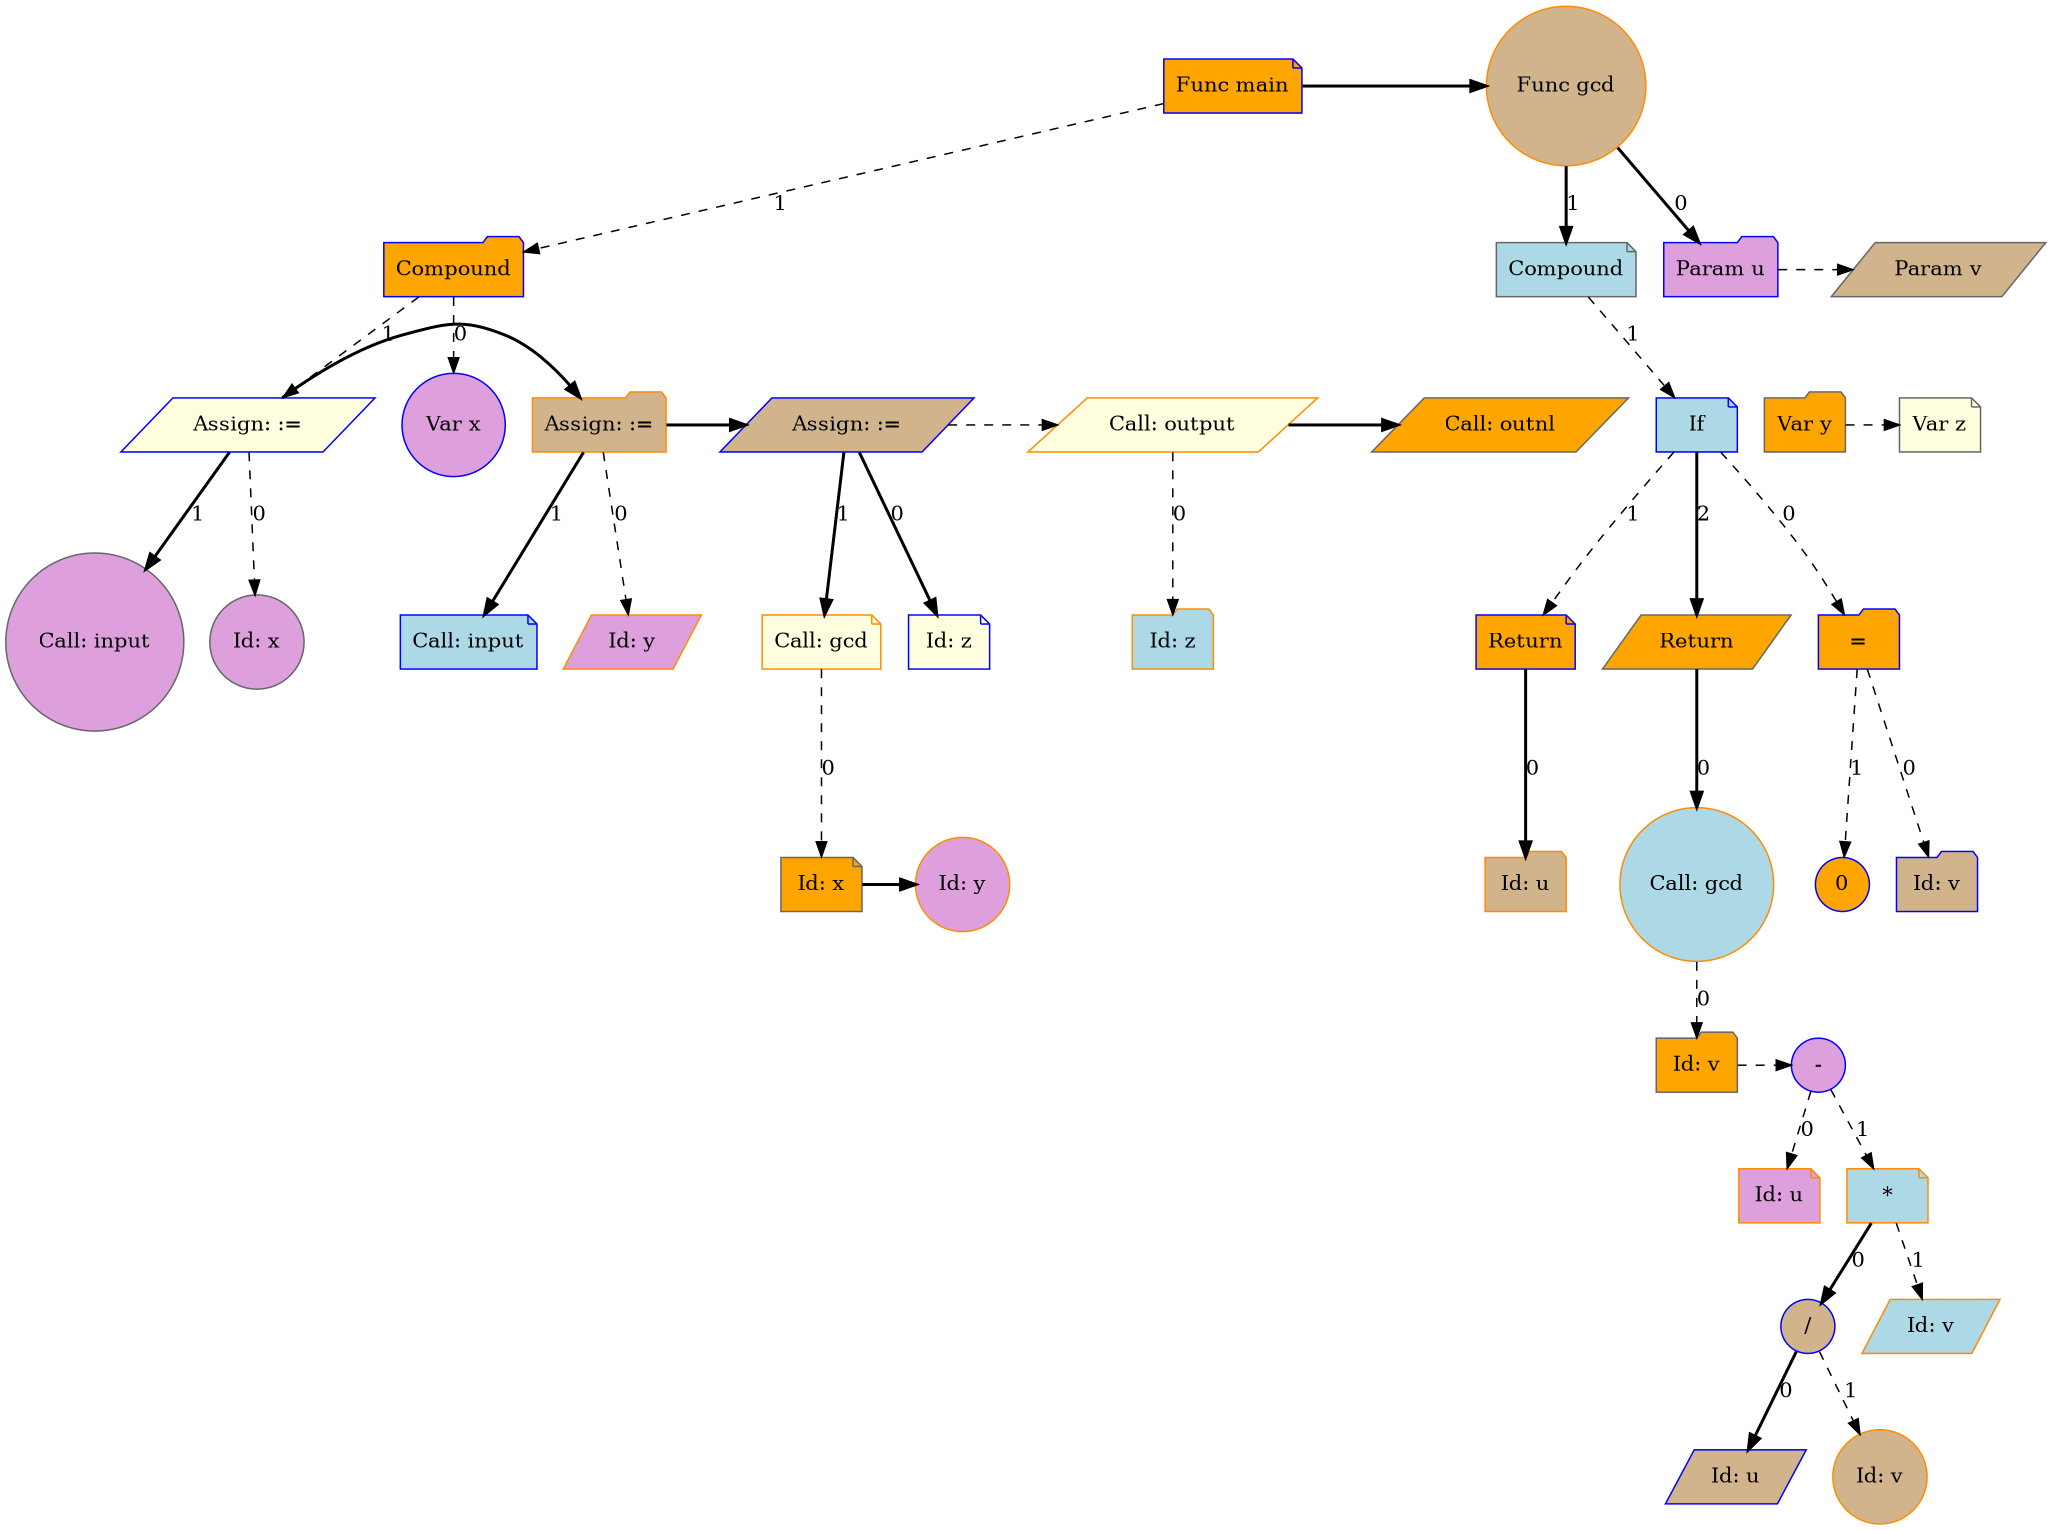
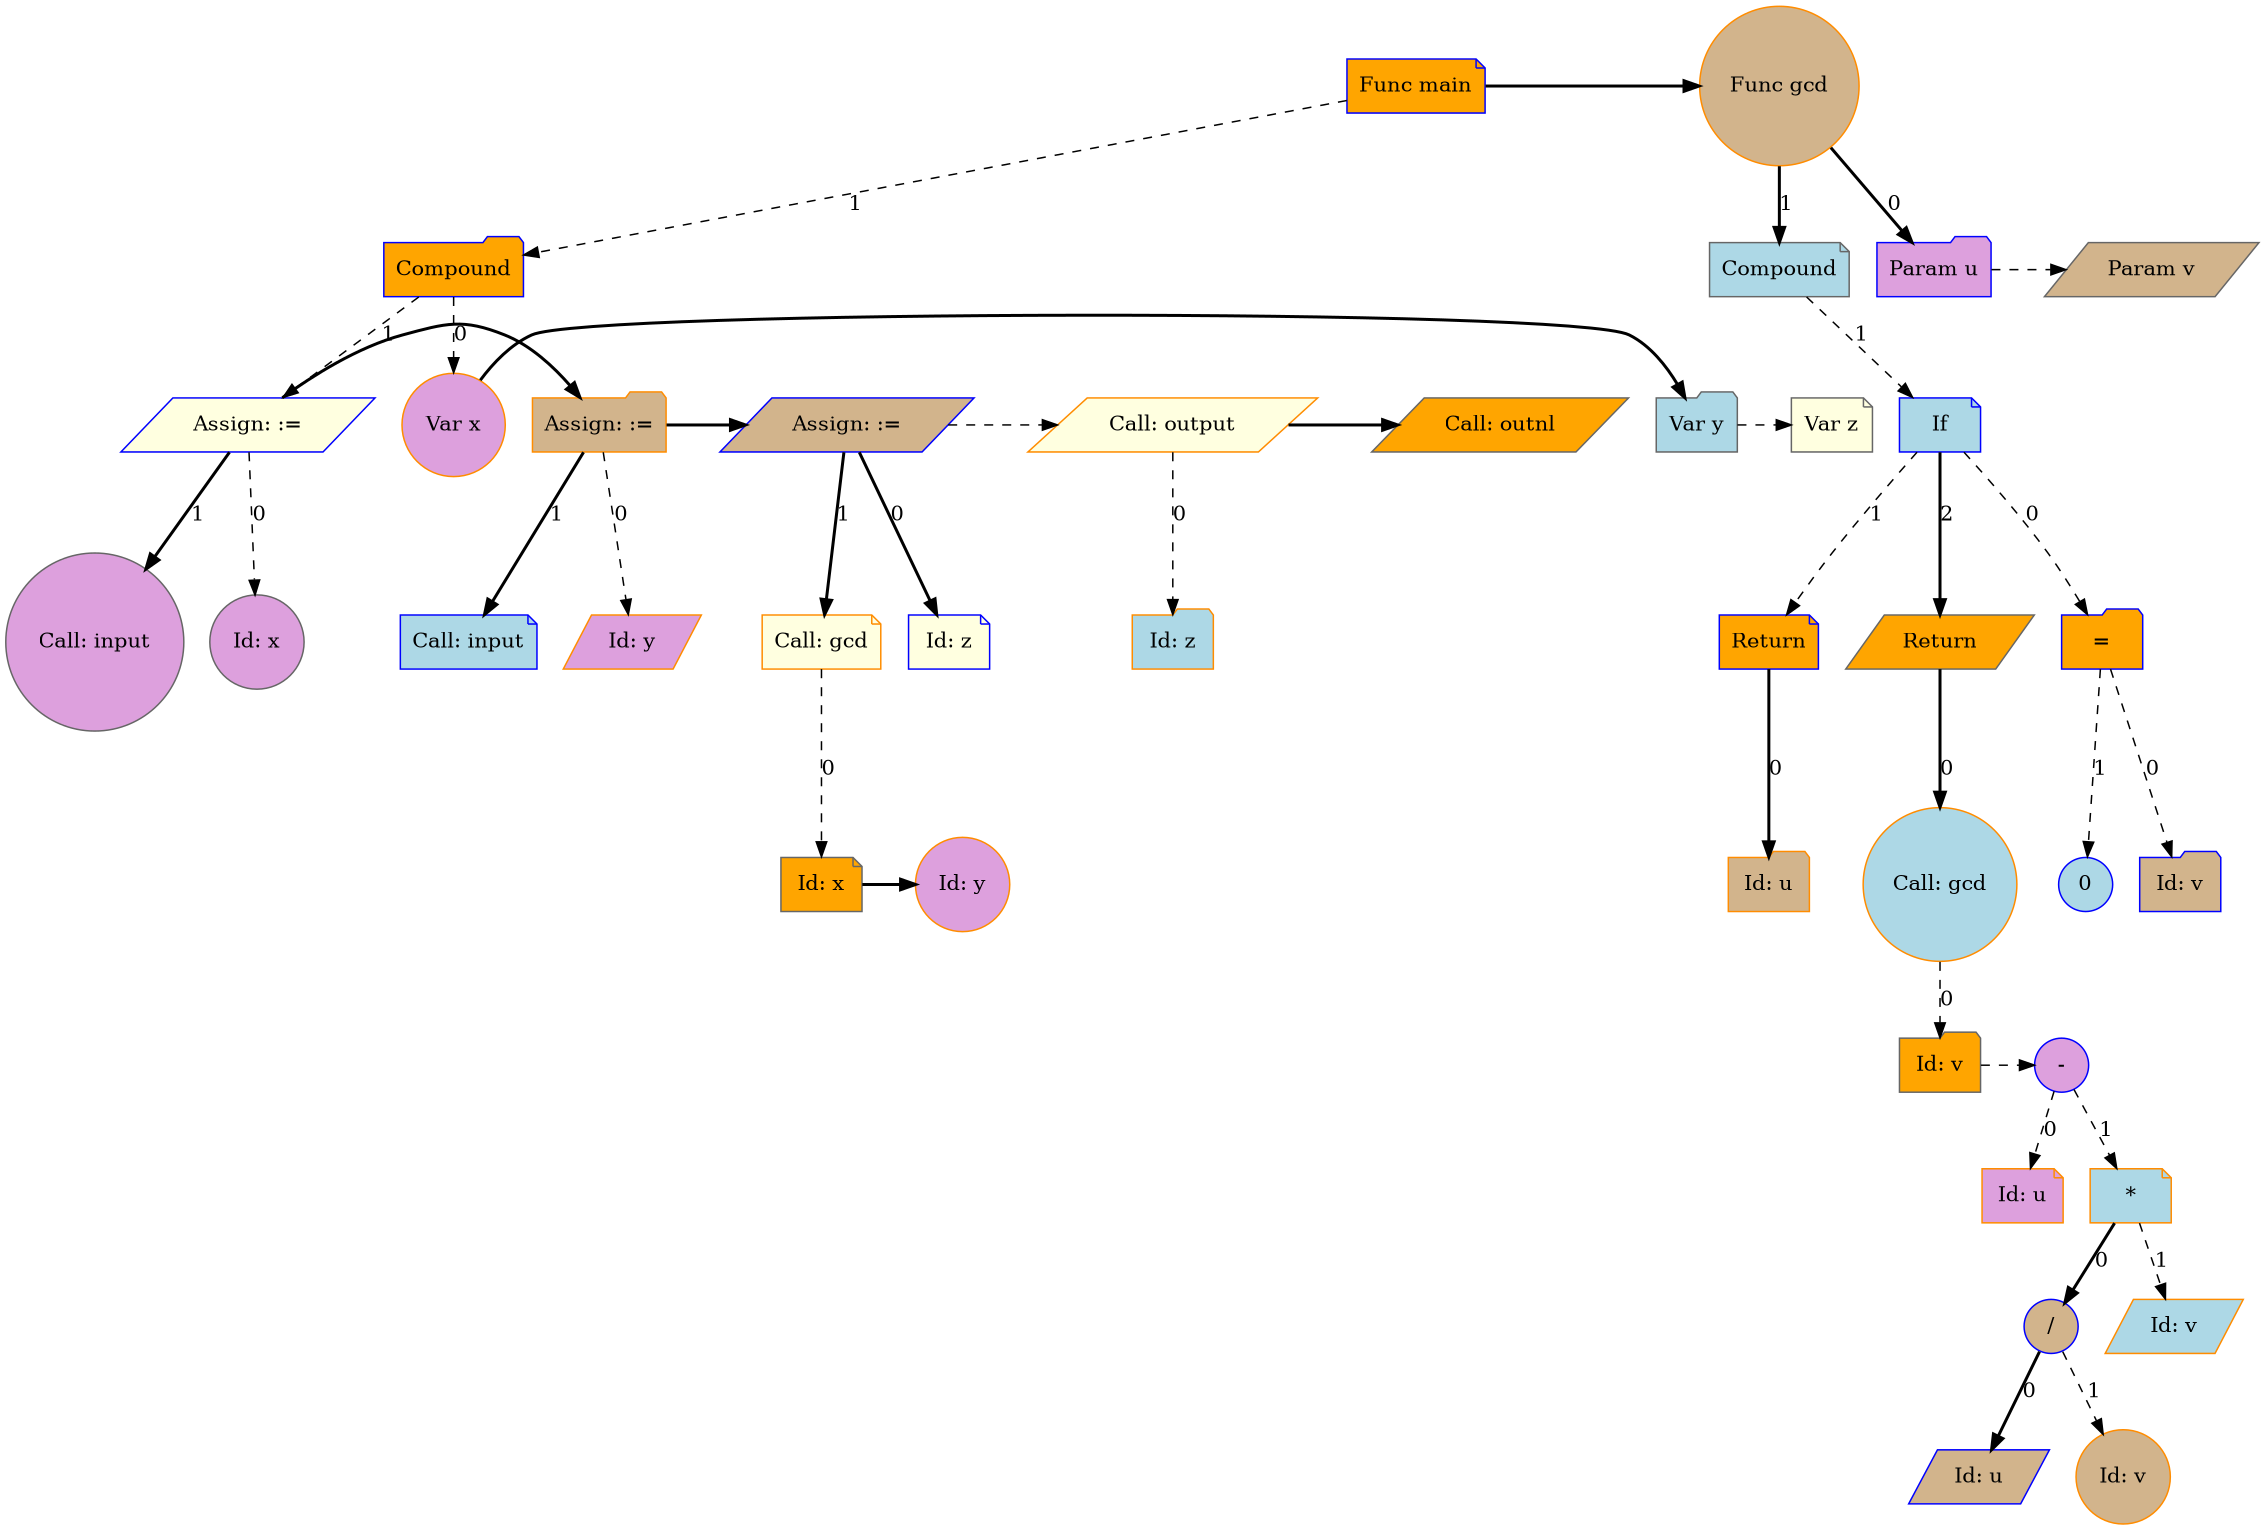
edge "Var x" -> "Var y": added
node "Var x": color blue -> darkorange
node "Var y": fillcolor orange -> lightblue
node "0": fillcolor orange -> lightblue
